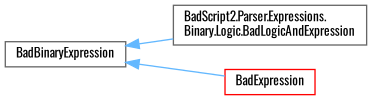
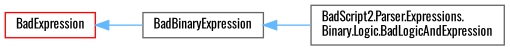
edge "BadExpression" -> "BadBinaryExpression": reversed
